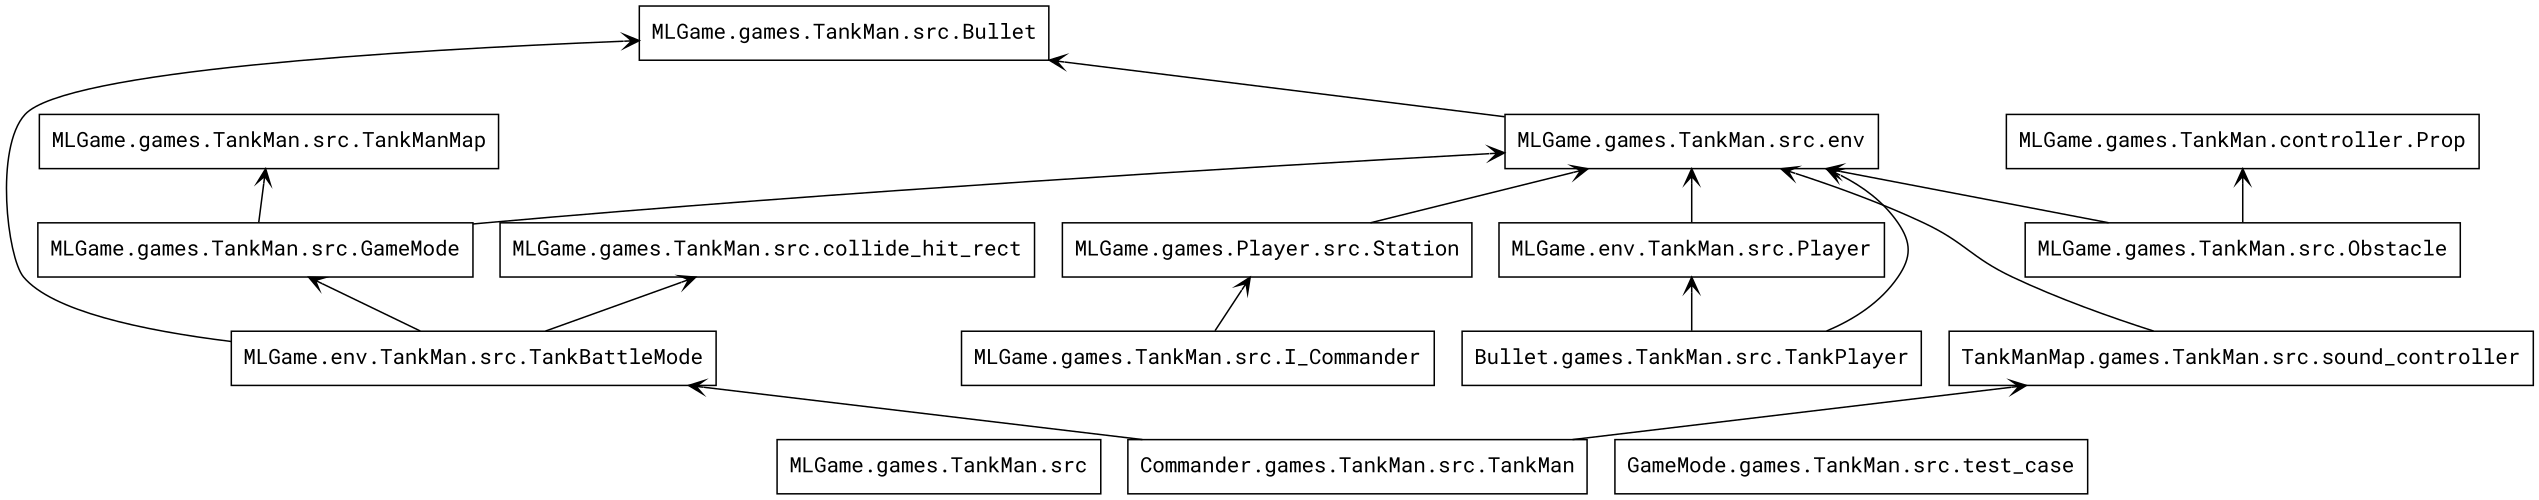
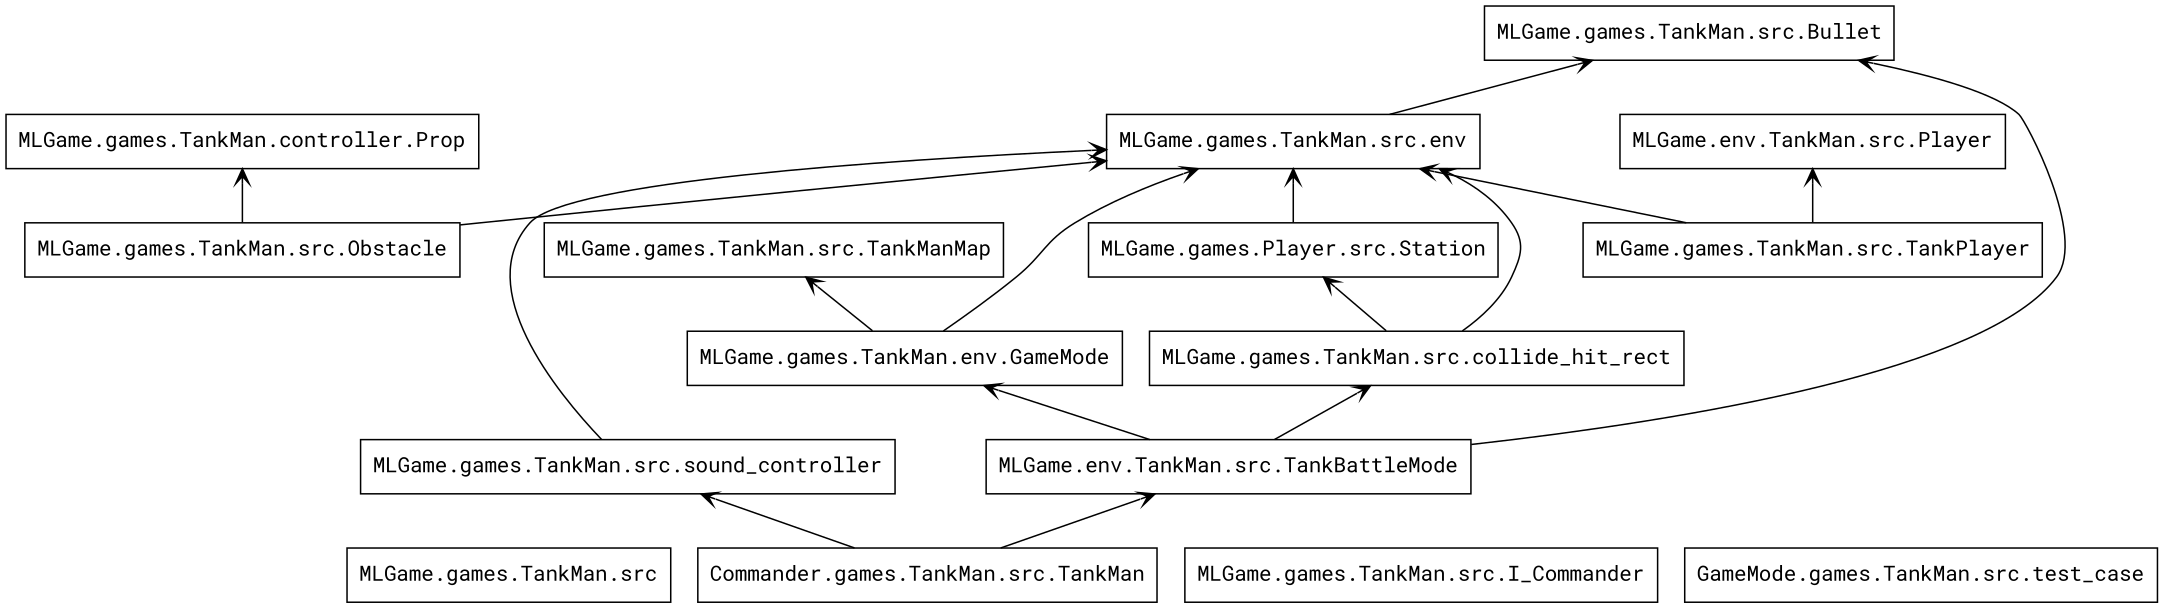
edge "MLGame.env.TankMan.src.Player" -> "MLGame.games.TankMan.src.env": now "MLGame.games.TankMan.src.collide_hit_rect" -> "MLGame.games.TankMan.src.env"
node "MLGame.games.TankMan.src.GameMode": label "MLGame.games.TankMan.src.GameMode" -> "MLGame.games.TankMan.env.GameMode"
edge "MLGame.games.TankMan.src.I_Commander" -> "MLGame.games.Player.src.Station": now "MLGame.games.TankMan.src.collide_hit_rect" -> "MLGame.games.Player.src.Station"
node "Bullet.games.TankMan.src.TankPlayer": label "Bullet.games.TankMan.src.TankPlayer" -> "MLGame.games.TankMan.src.TankPlayer"
node "TankManMap.games.TankMan.src.sound_controller": label "TankManMap.games.TankMan.src.sound_controller" -> "MLGame.games.TankMan.src.sound_controller"
